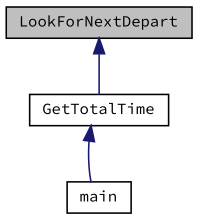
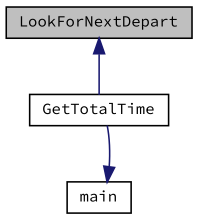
edge "main" -> "GetTotalTime": reversed
